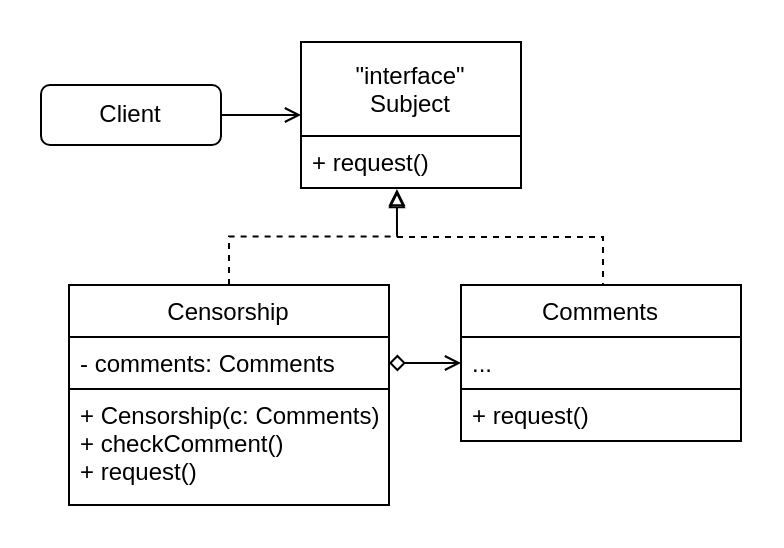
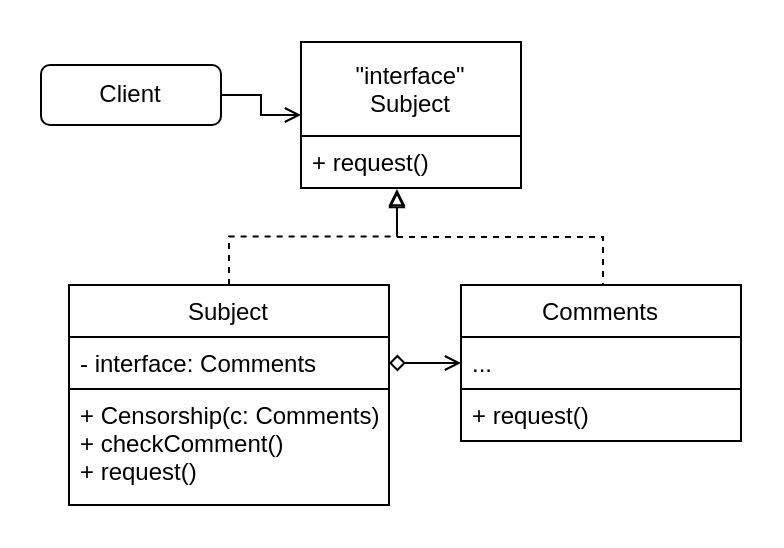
node "Client": moved (131, 115) -> (131, 95)
node "Censorship": label "Censorship" -> "Subject"
node "- comments: Comments": label "- comments: Comments" -> "- interface: Comments"
